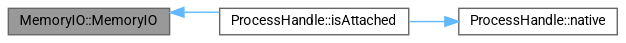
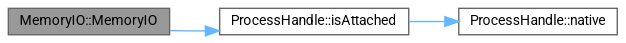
edge "ProcessHandle::isAttached" -> "MemoryIO::MemoryIO": reversed
